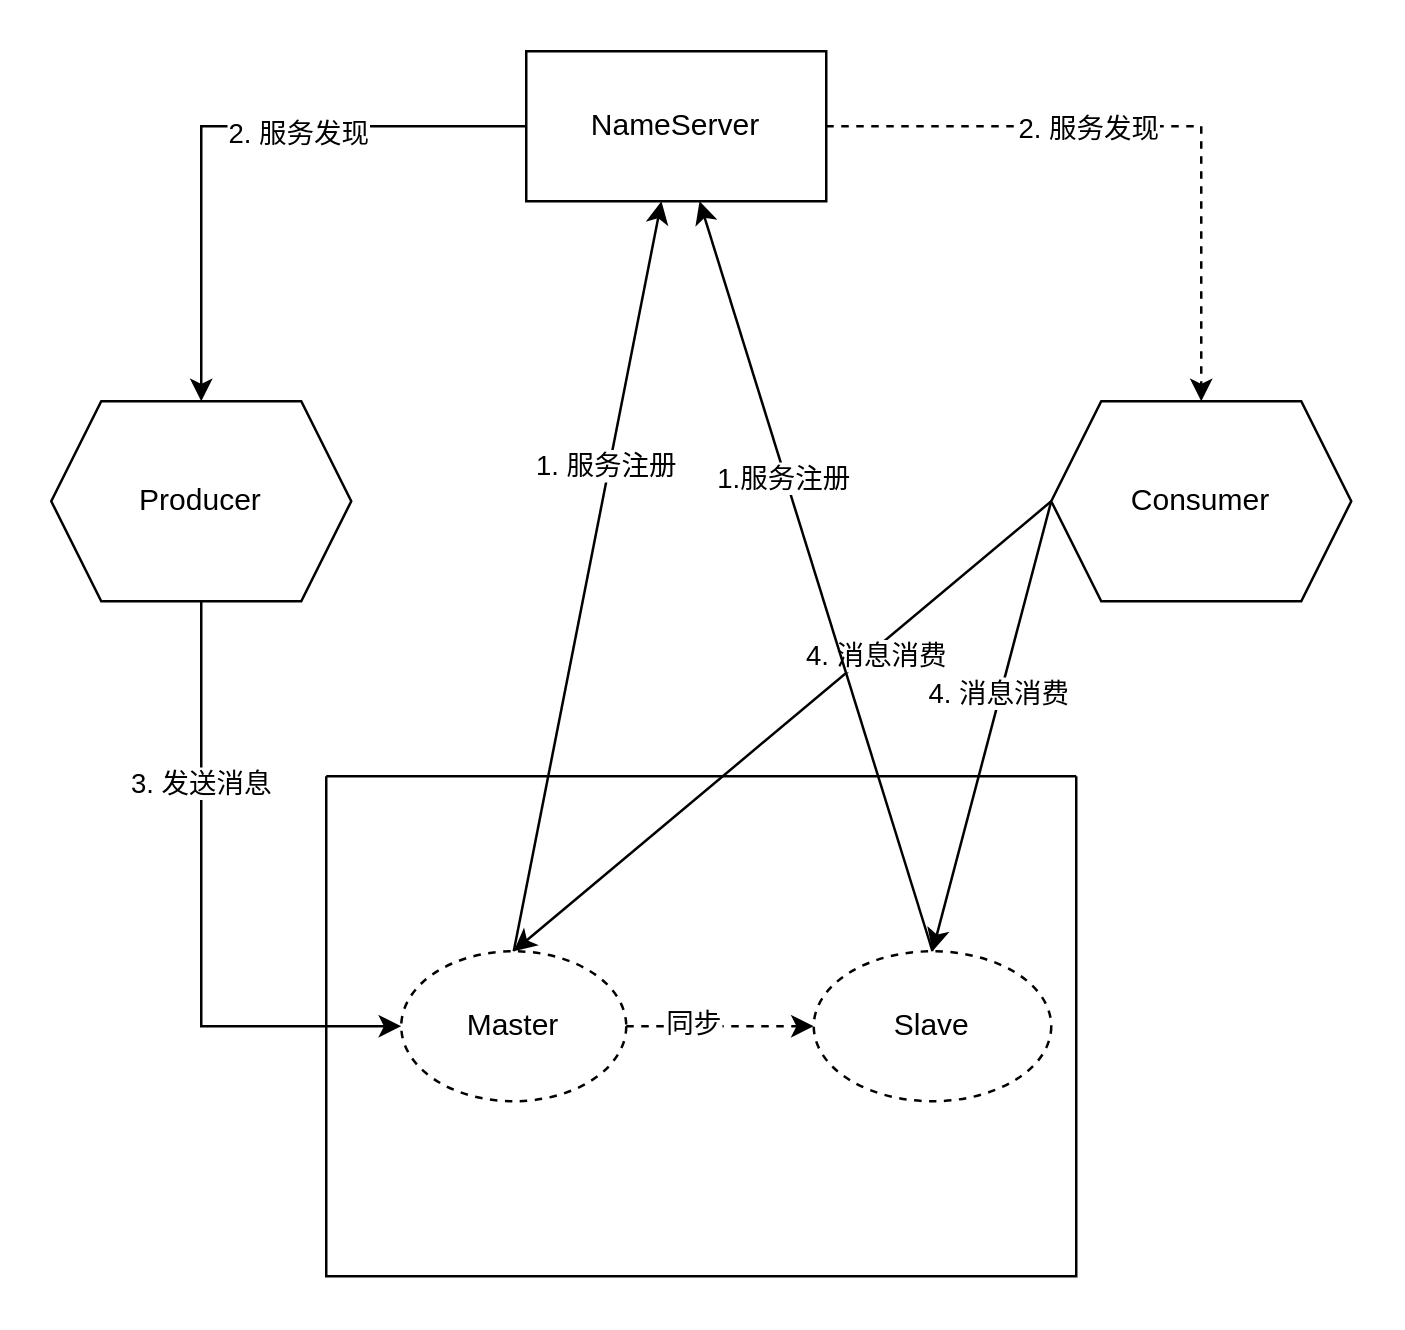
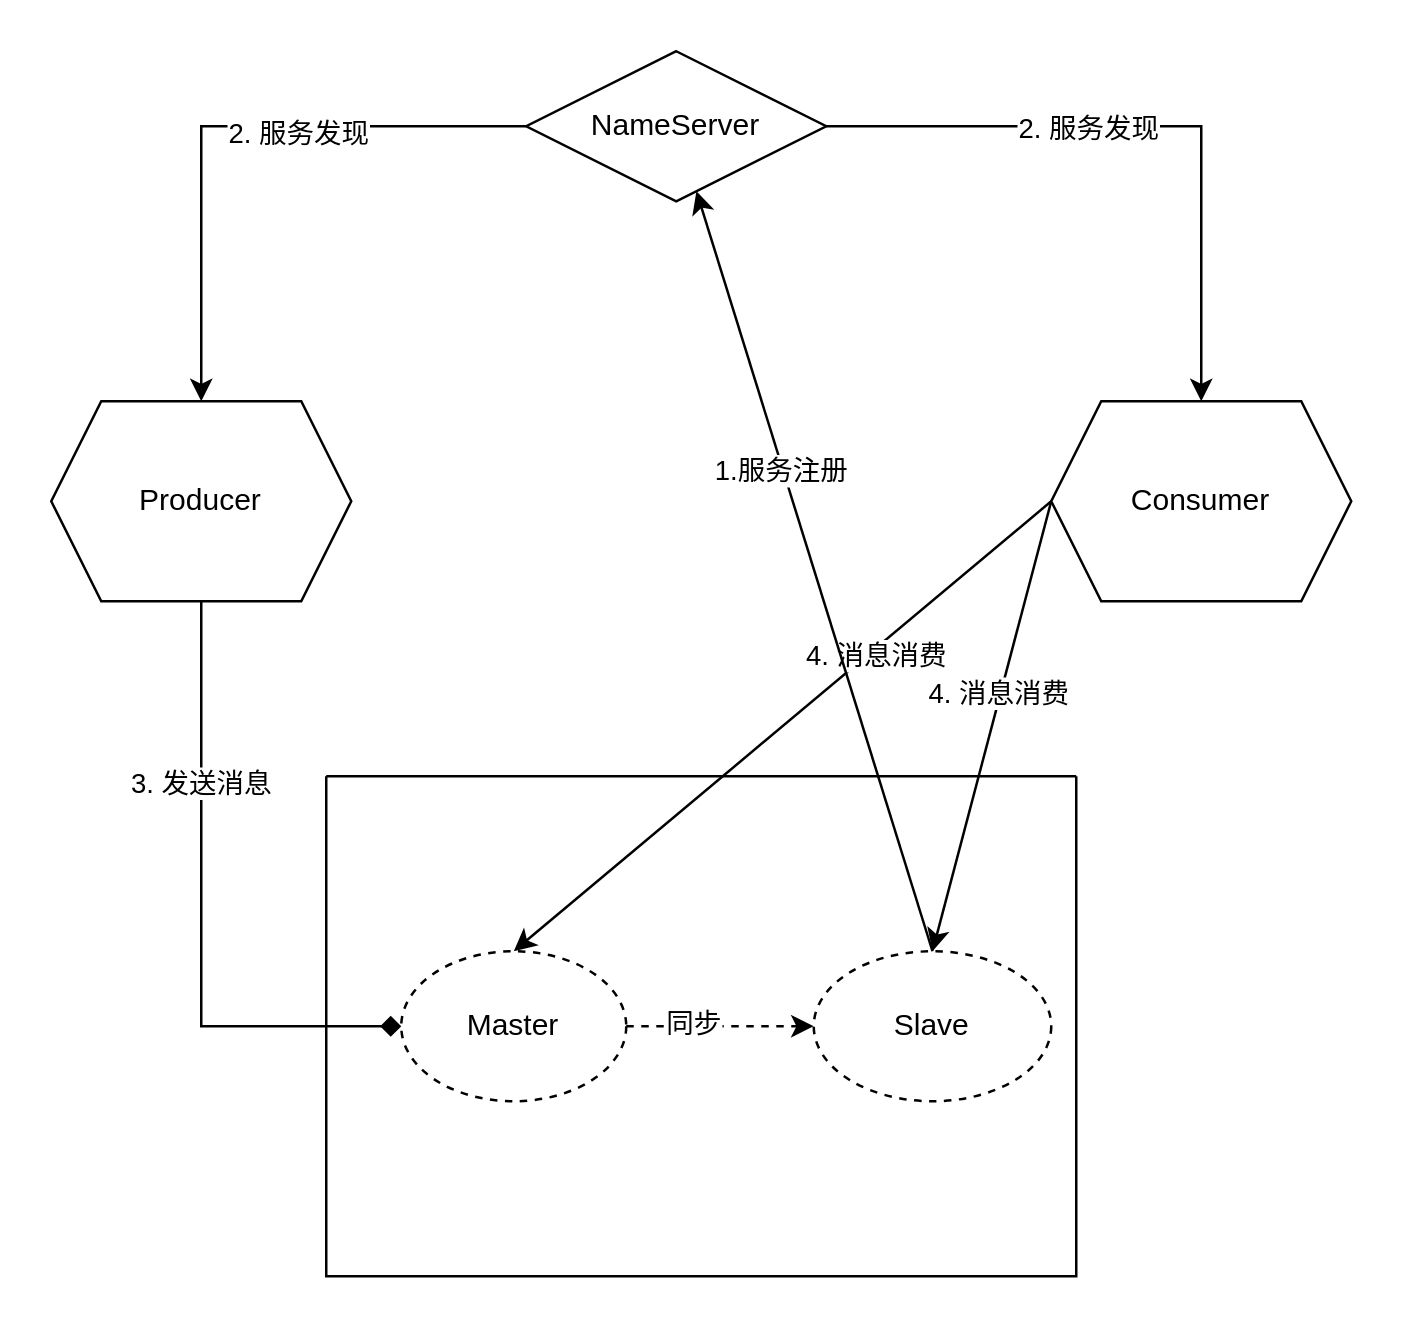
node "NameServer": shape rectangle -> diamond
edge "NameServer" -> "Consumer": style dashed -> solid
edge "Master" -> "NameServer": removed, label "1. 服务注册"
edge "Producer" -> "Master": arrowhead classic -> diamond
